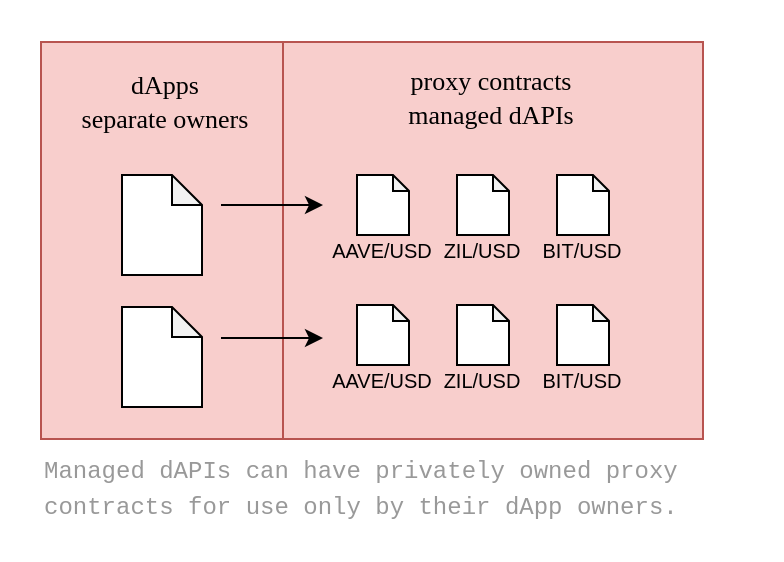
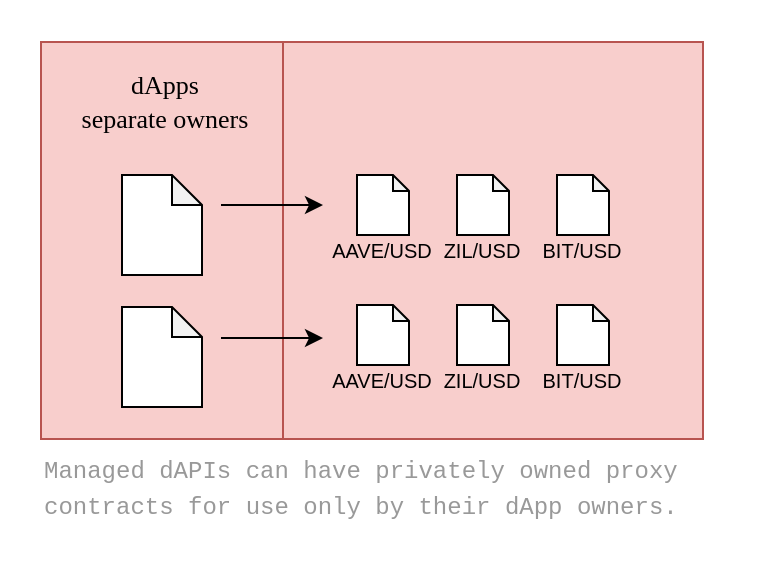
node "proxy contracts managed dAPIs": removed
